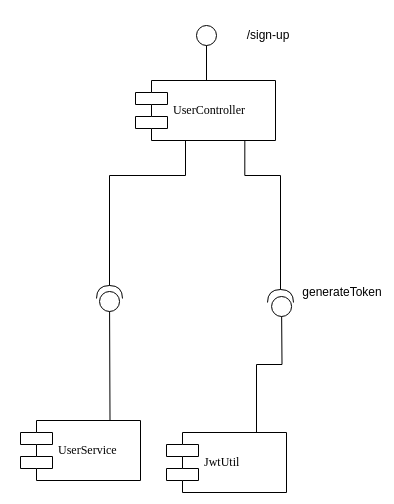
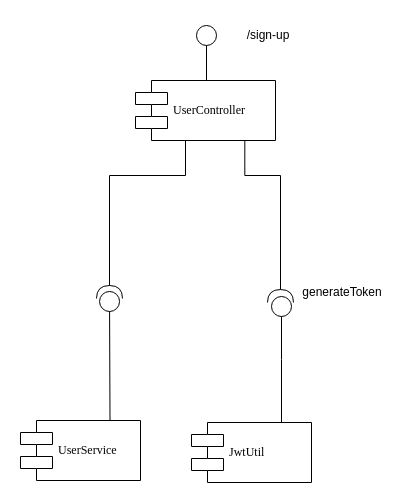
node "JwtUtil": moved (227, 463) -> (252, 453)
